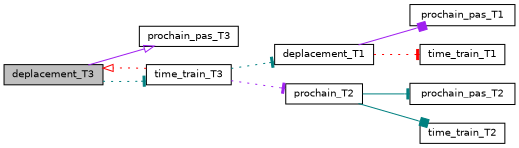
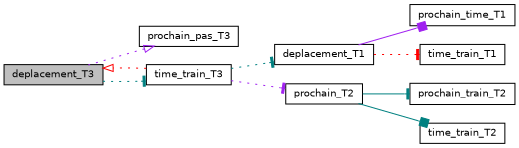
node "prochain_pas_T1": label "prochain_pas_T1" -> "prochain_time_T1"
edge "deplacement_T3" -> "prochain_pas_T3": style solid -> dotted
node "prochain_pas_T2": label "prochain_pas_T2" -> "prochain_train_T2"
